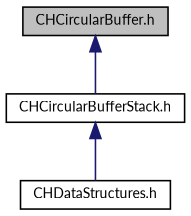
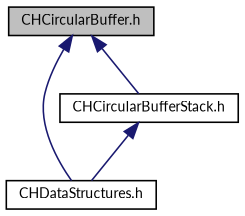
edge "CHDataStructures.h" -> "CHCircularBuffer.h": added
